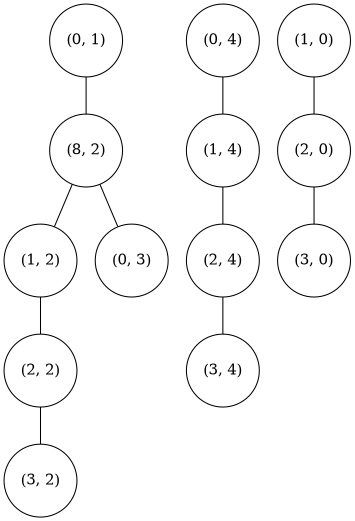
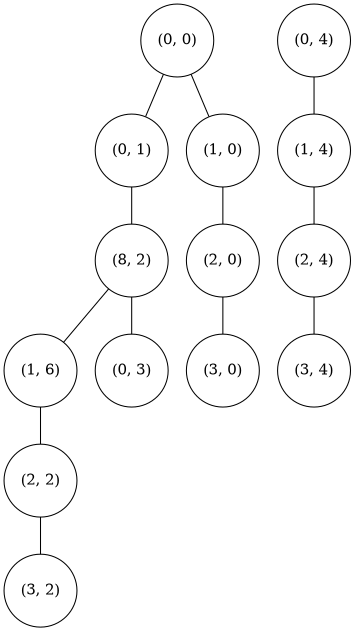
node "(0, 0)": added
node "(1, 2)": label "(1, 2)" -> "(1, 6)"
